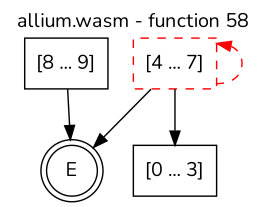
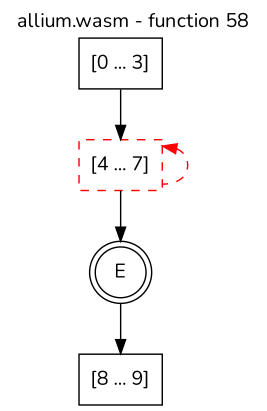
edge "[8 ... 9]" -> "E": reversed
edge "[4 ... 7]" -> "[0 ... 3]": reversed
